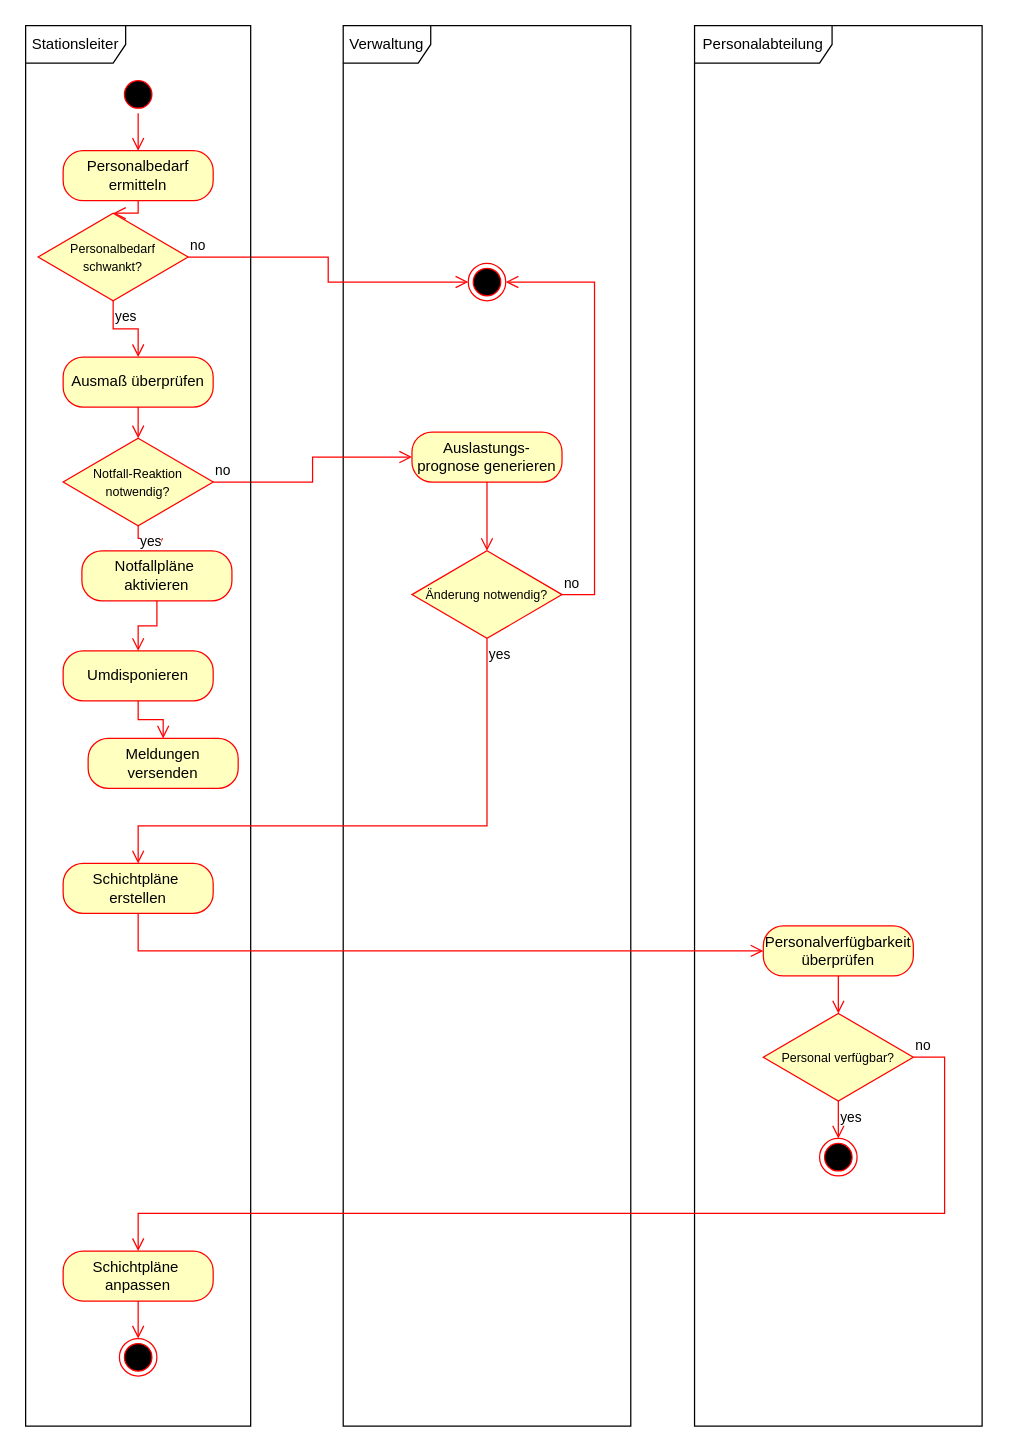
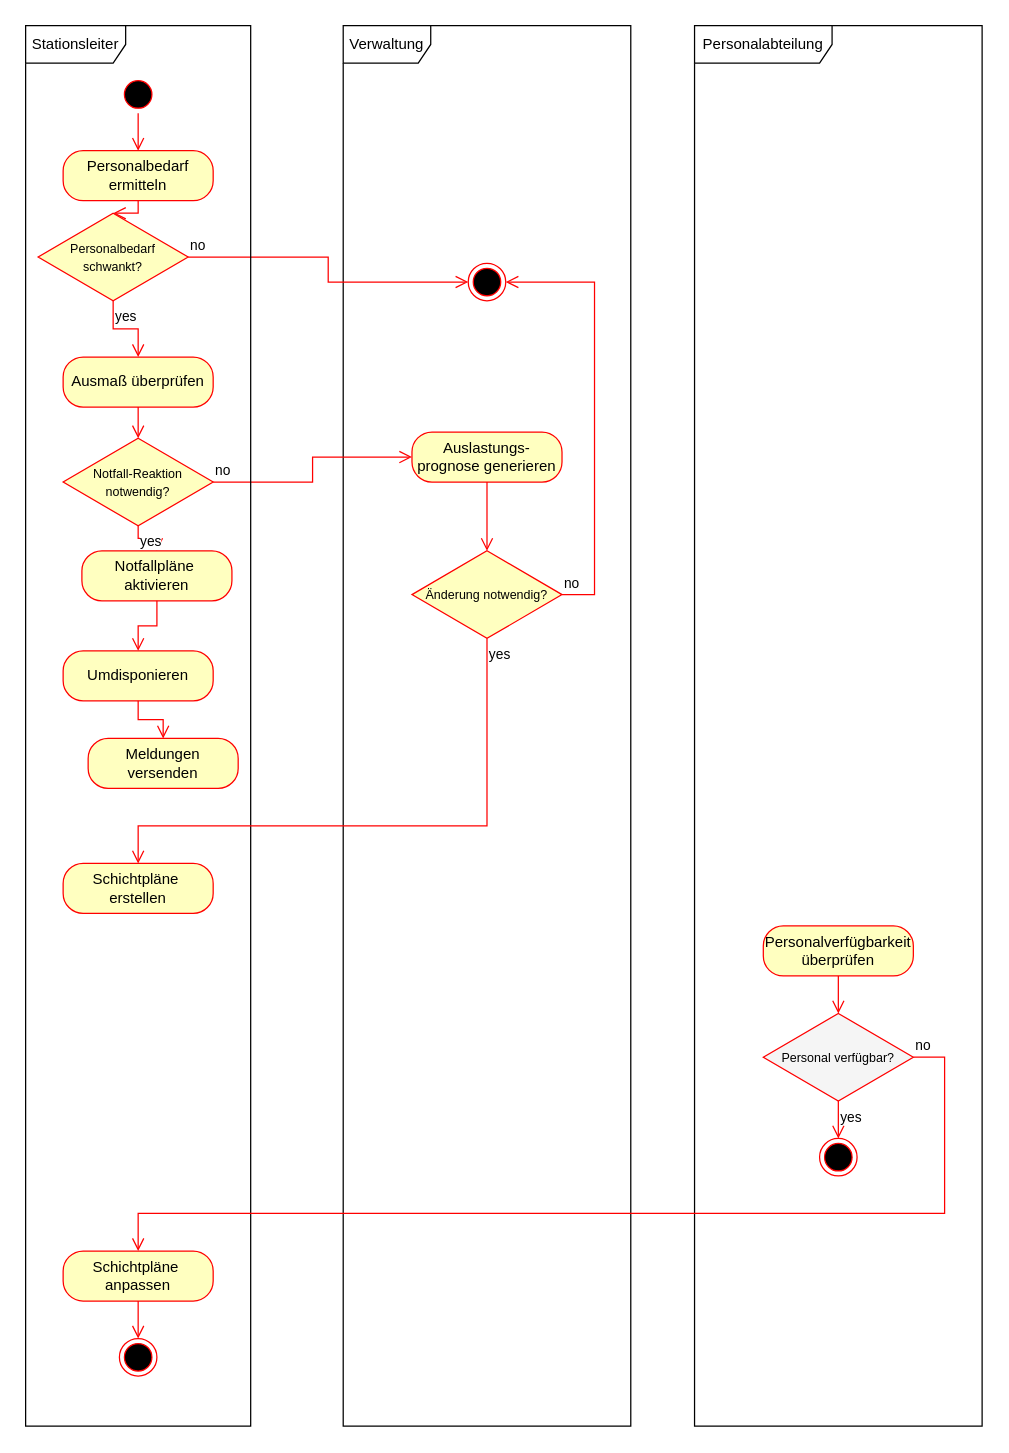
edge "Schichtpläne erstellen" -> "Personalverfügbarkeit überprüfen": removed
node "Personal verfügbar?": fillcolor #ffffc0 -> #f5f5f5
